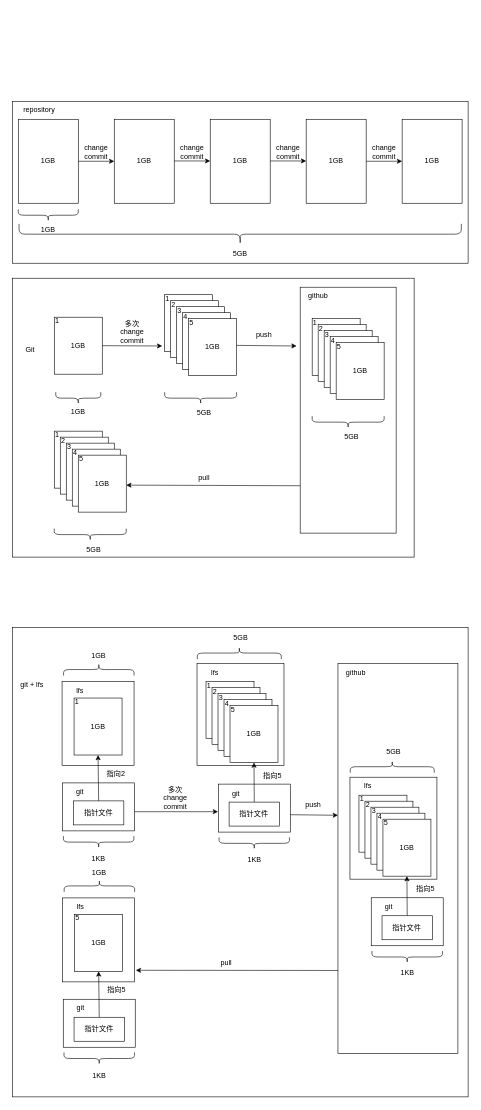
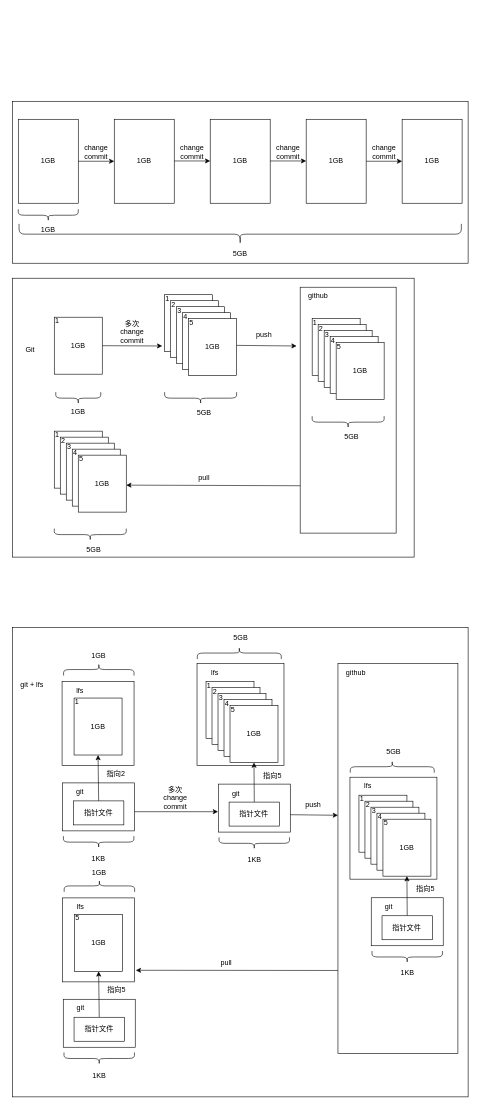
node "repository": removed
